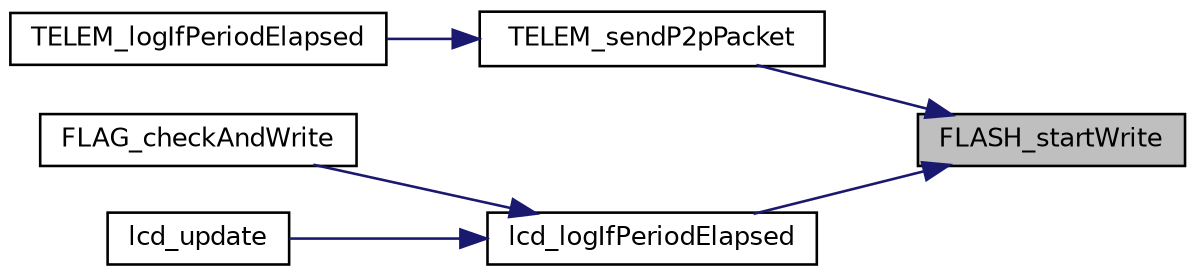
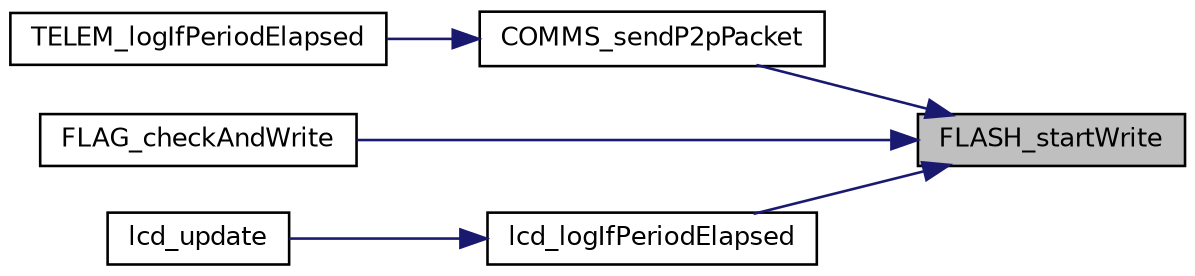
node "TELEM_sendP2pPacket": label "TELEM_sendP2pPacket" -> "COMMS_sendP2pPacket"
edge "FLAG_checkAndWrite" -> "lcd_logIfPeriodElapsed": now "FLAG_checkAndWrite" -> "FLASH_startWrite"
